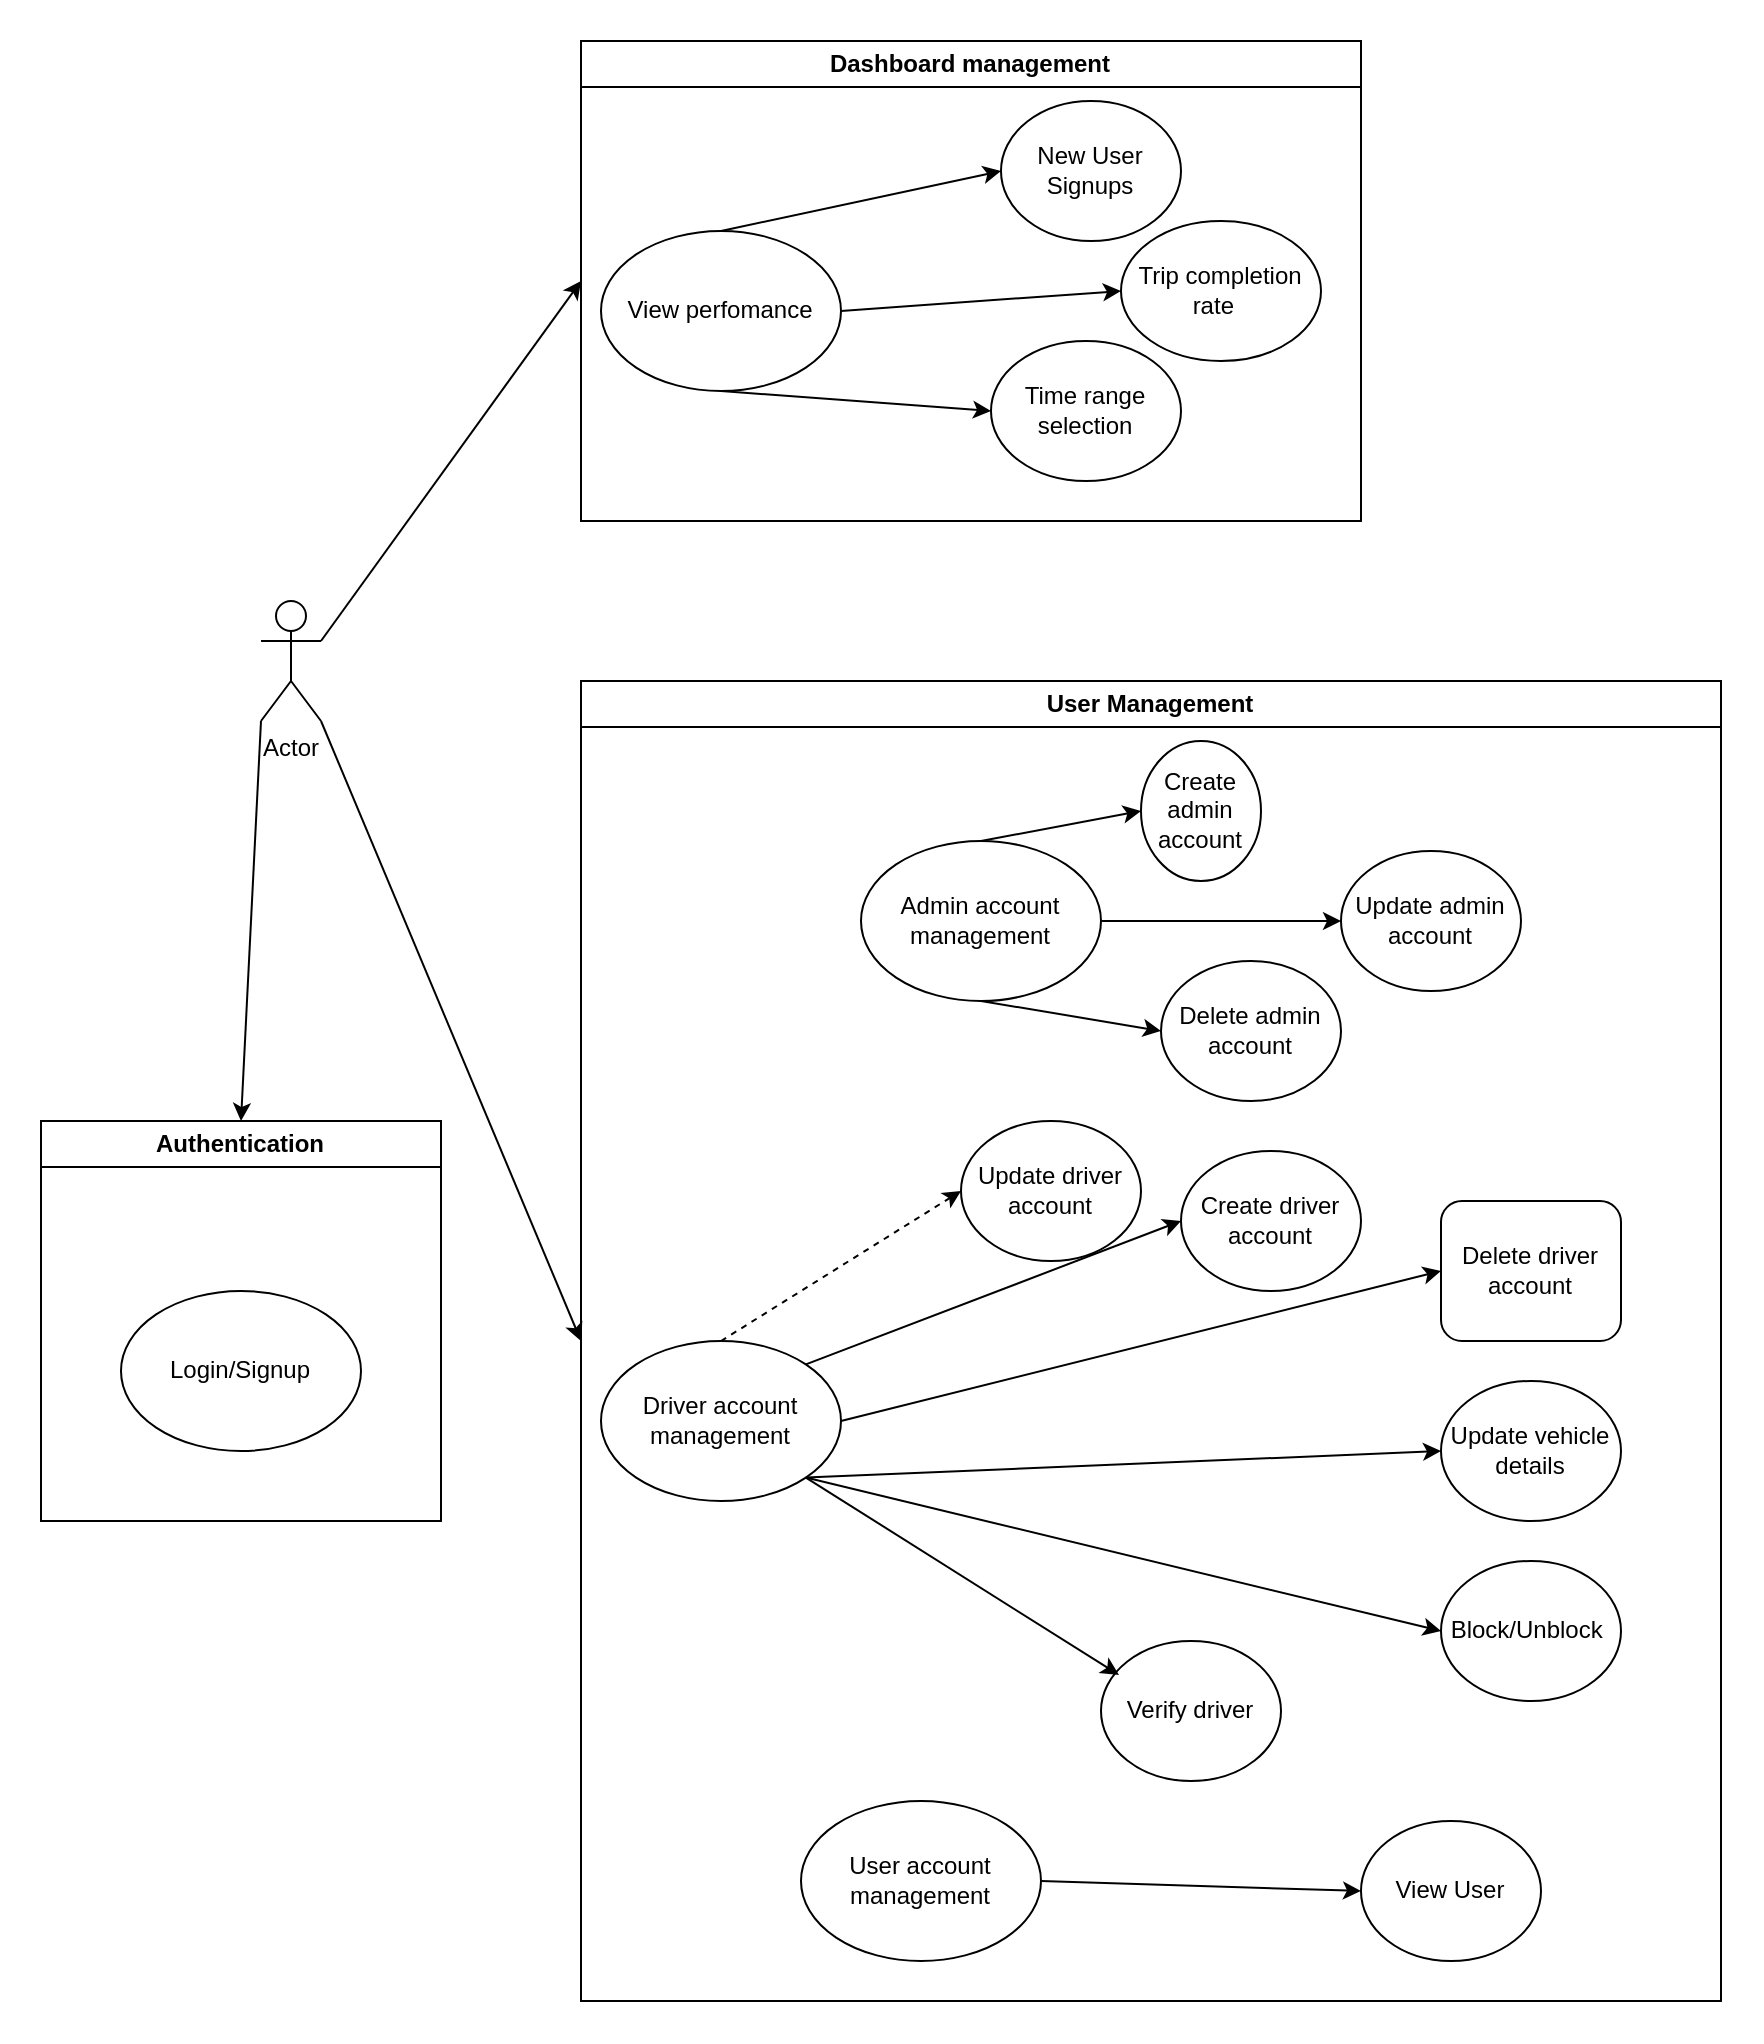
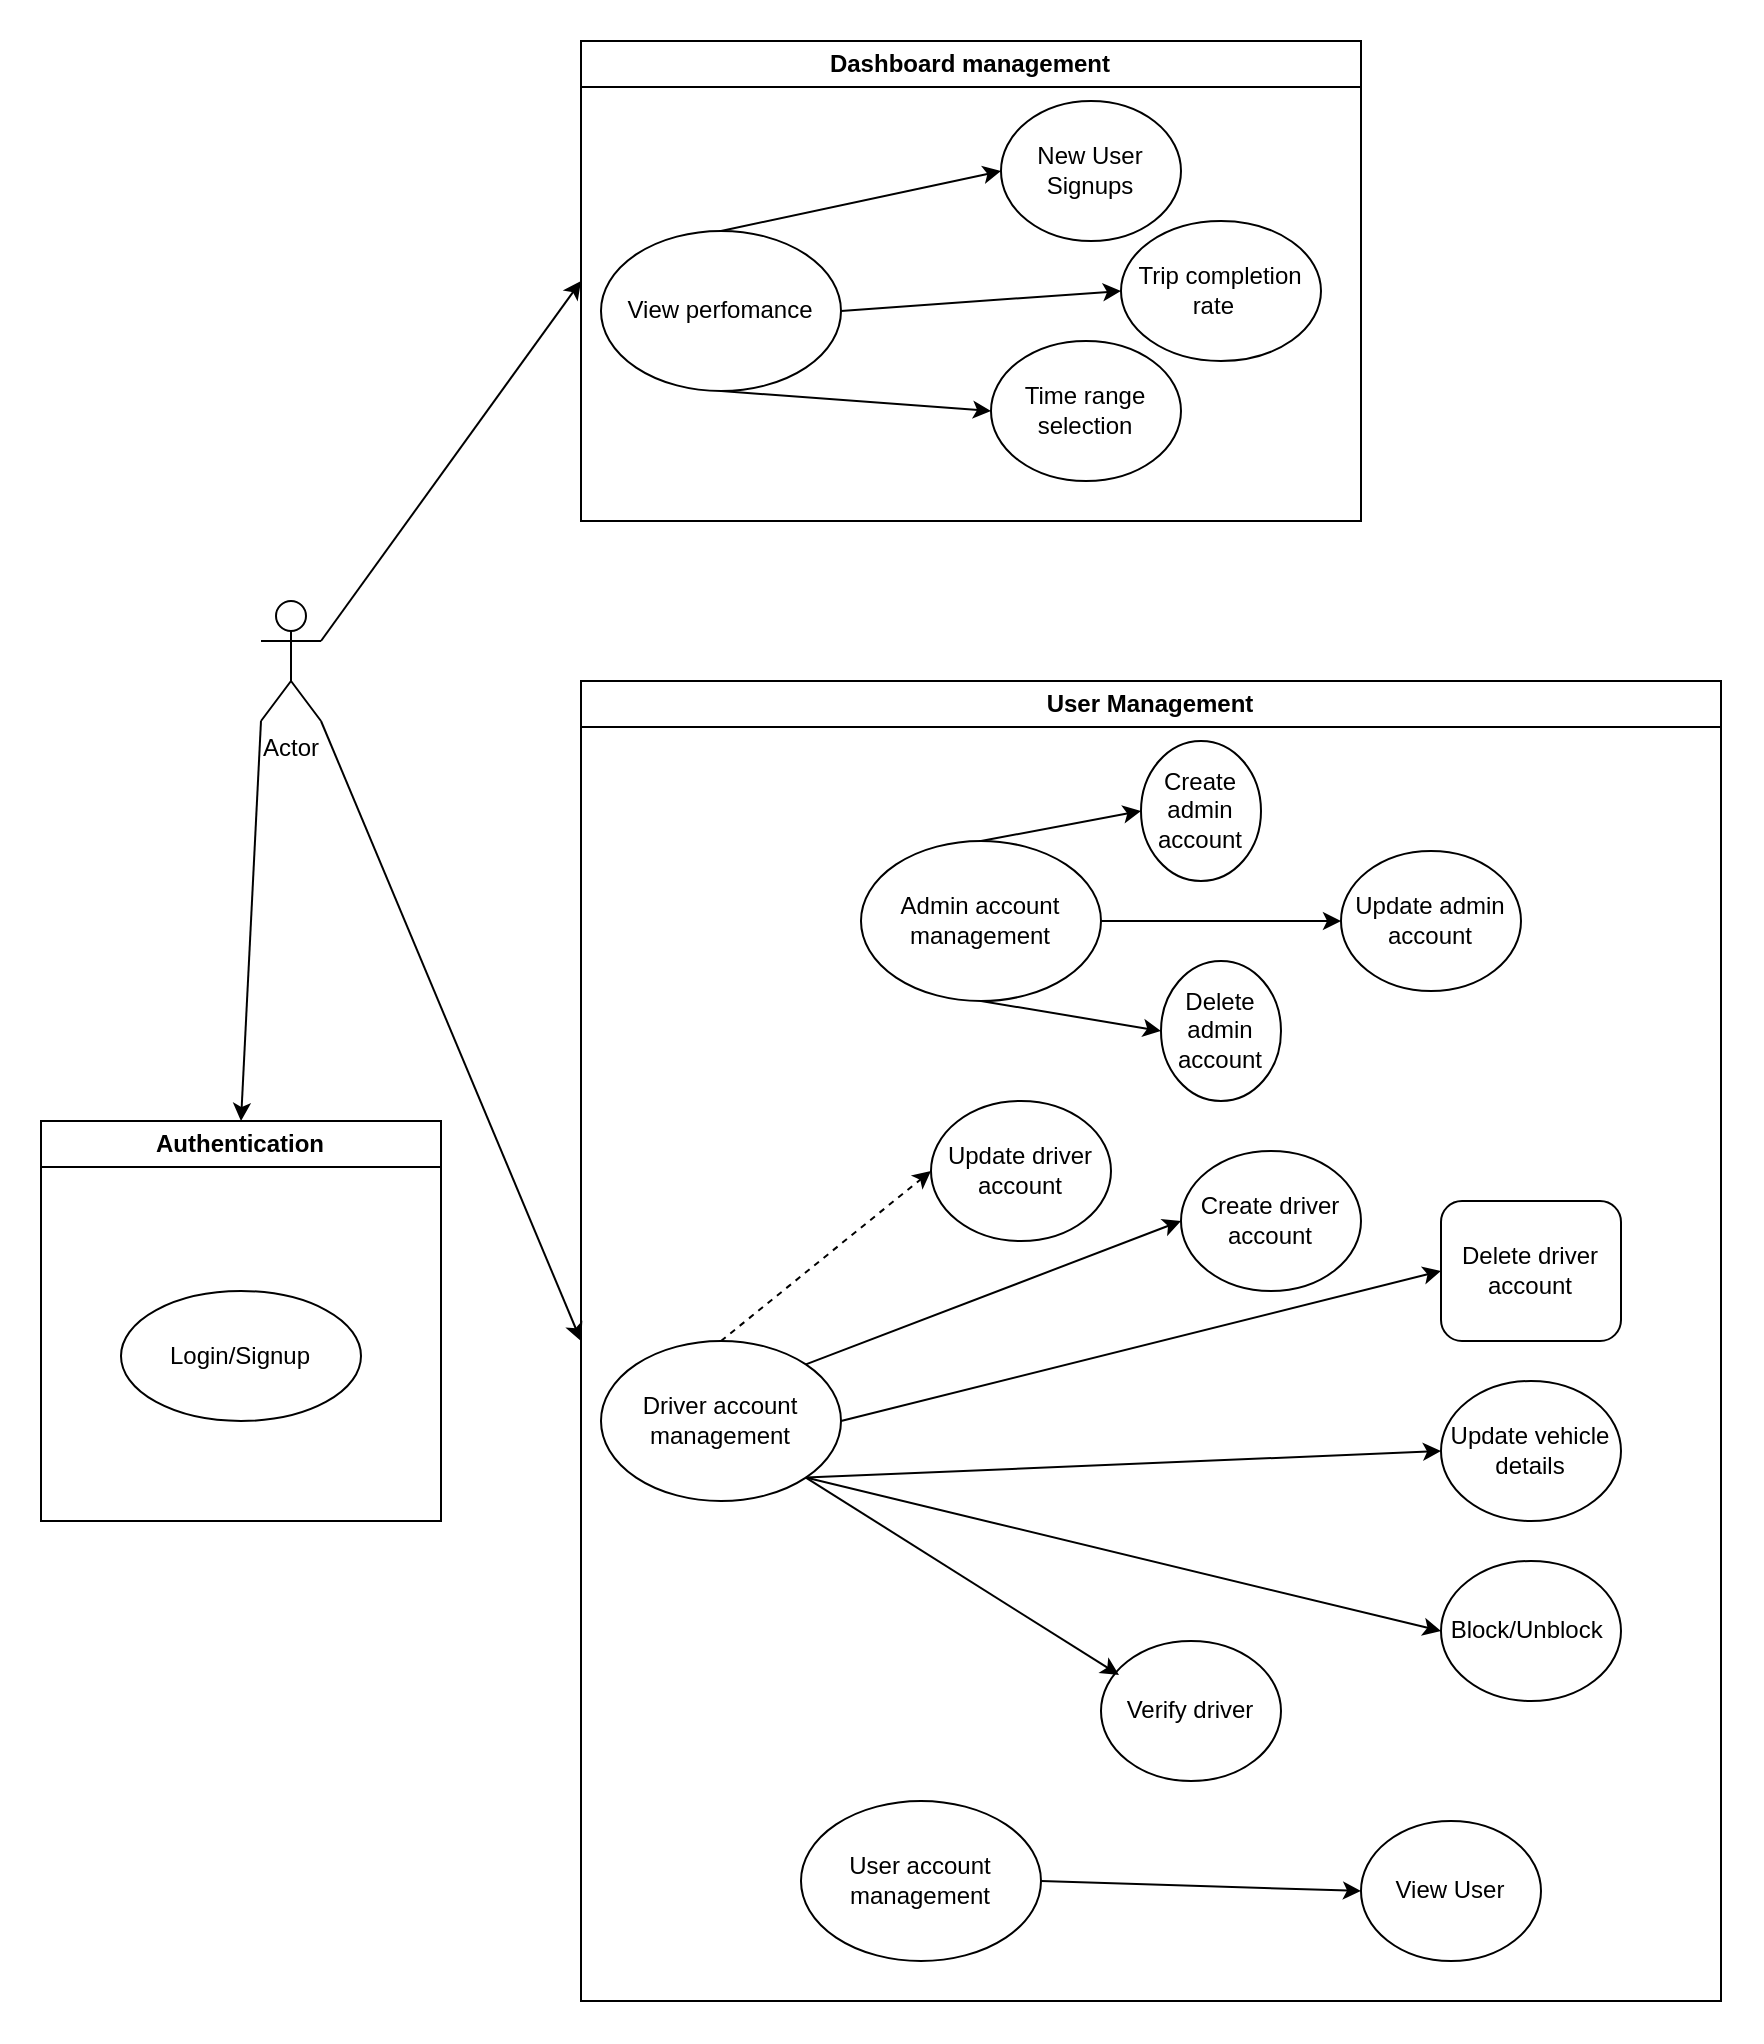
node "Delete admin account": size 180x140 -> 120x140
node "Update driver account": moved (1051, 1191) -> (1021, 1171)
node "Login/Signup": size 240x160 -> 240x130
